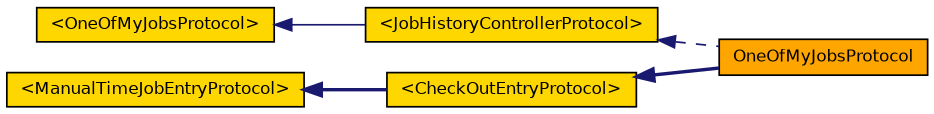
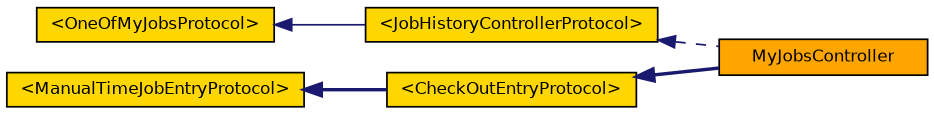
node "OneOfMyJobsProtocol": label "OneOfMyJobsProtocol" -> "MyJobsController"
